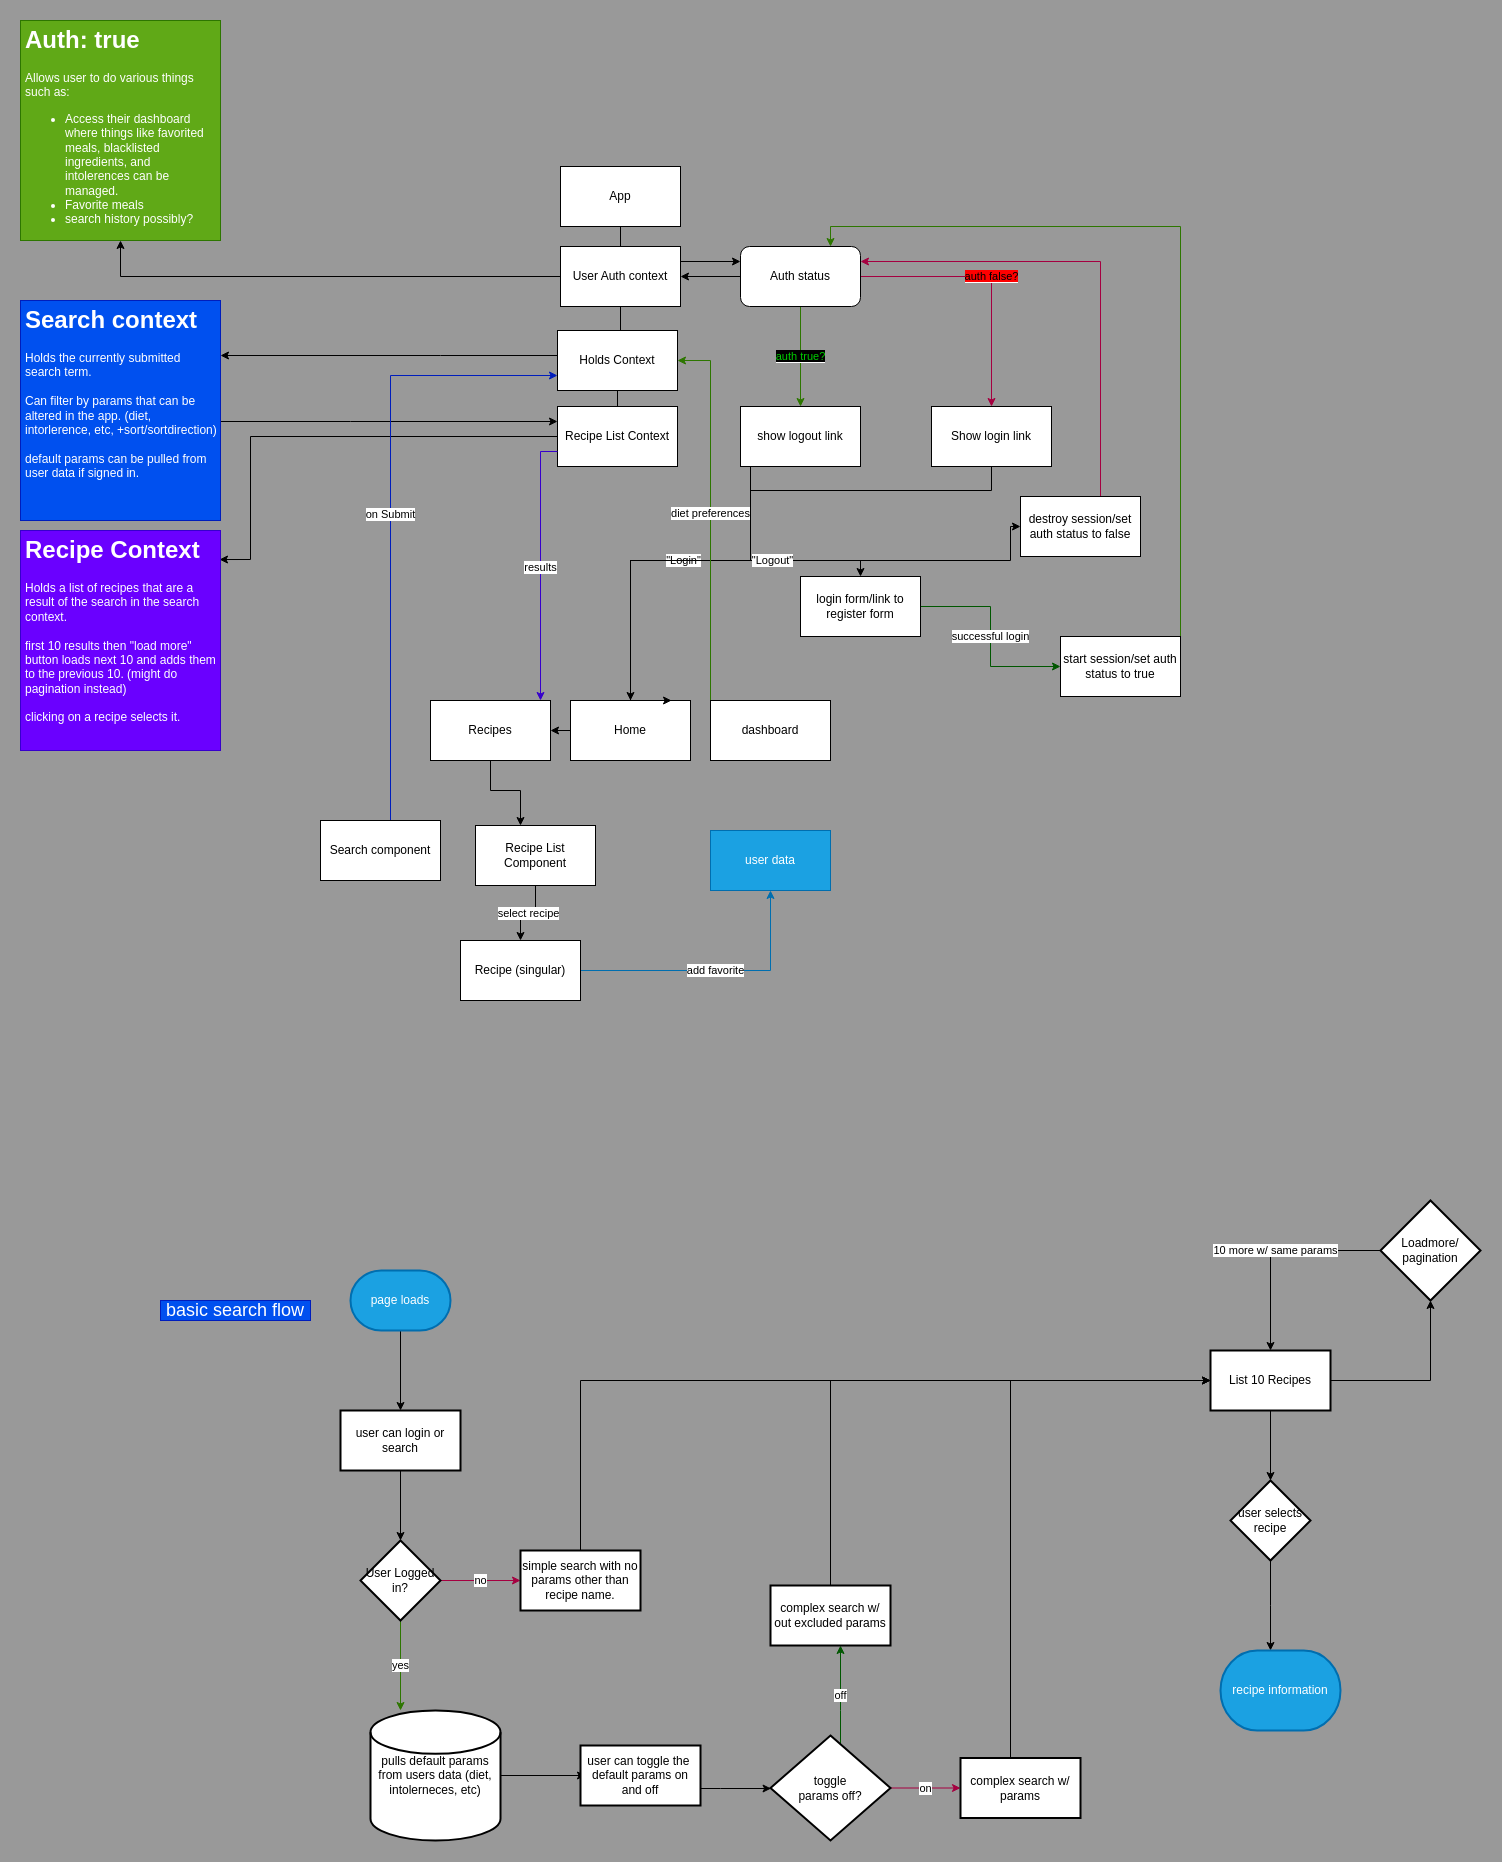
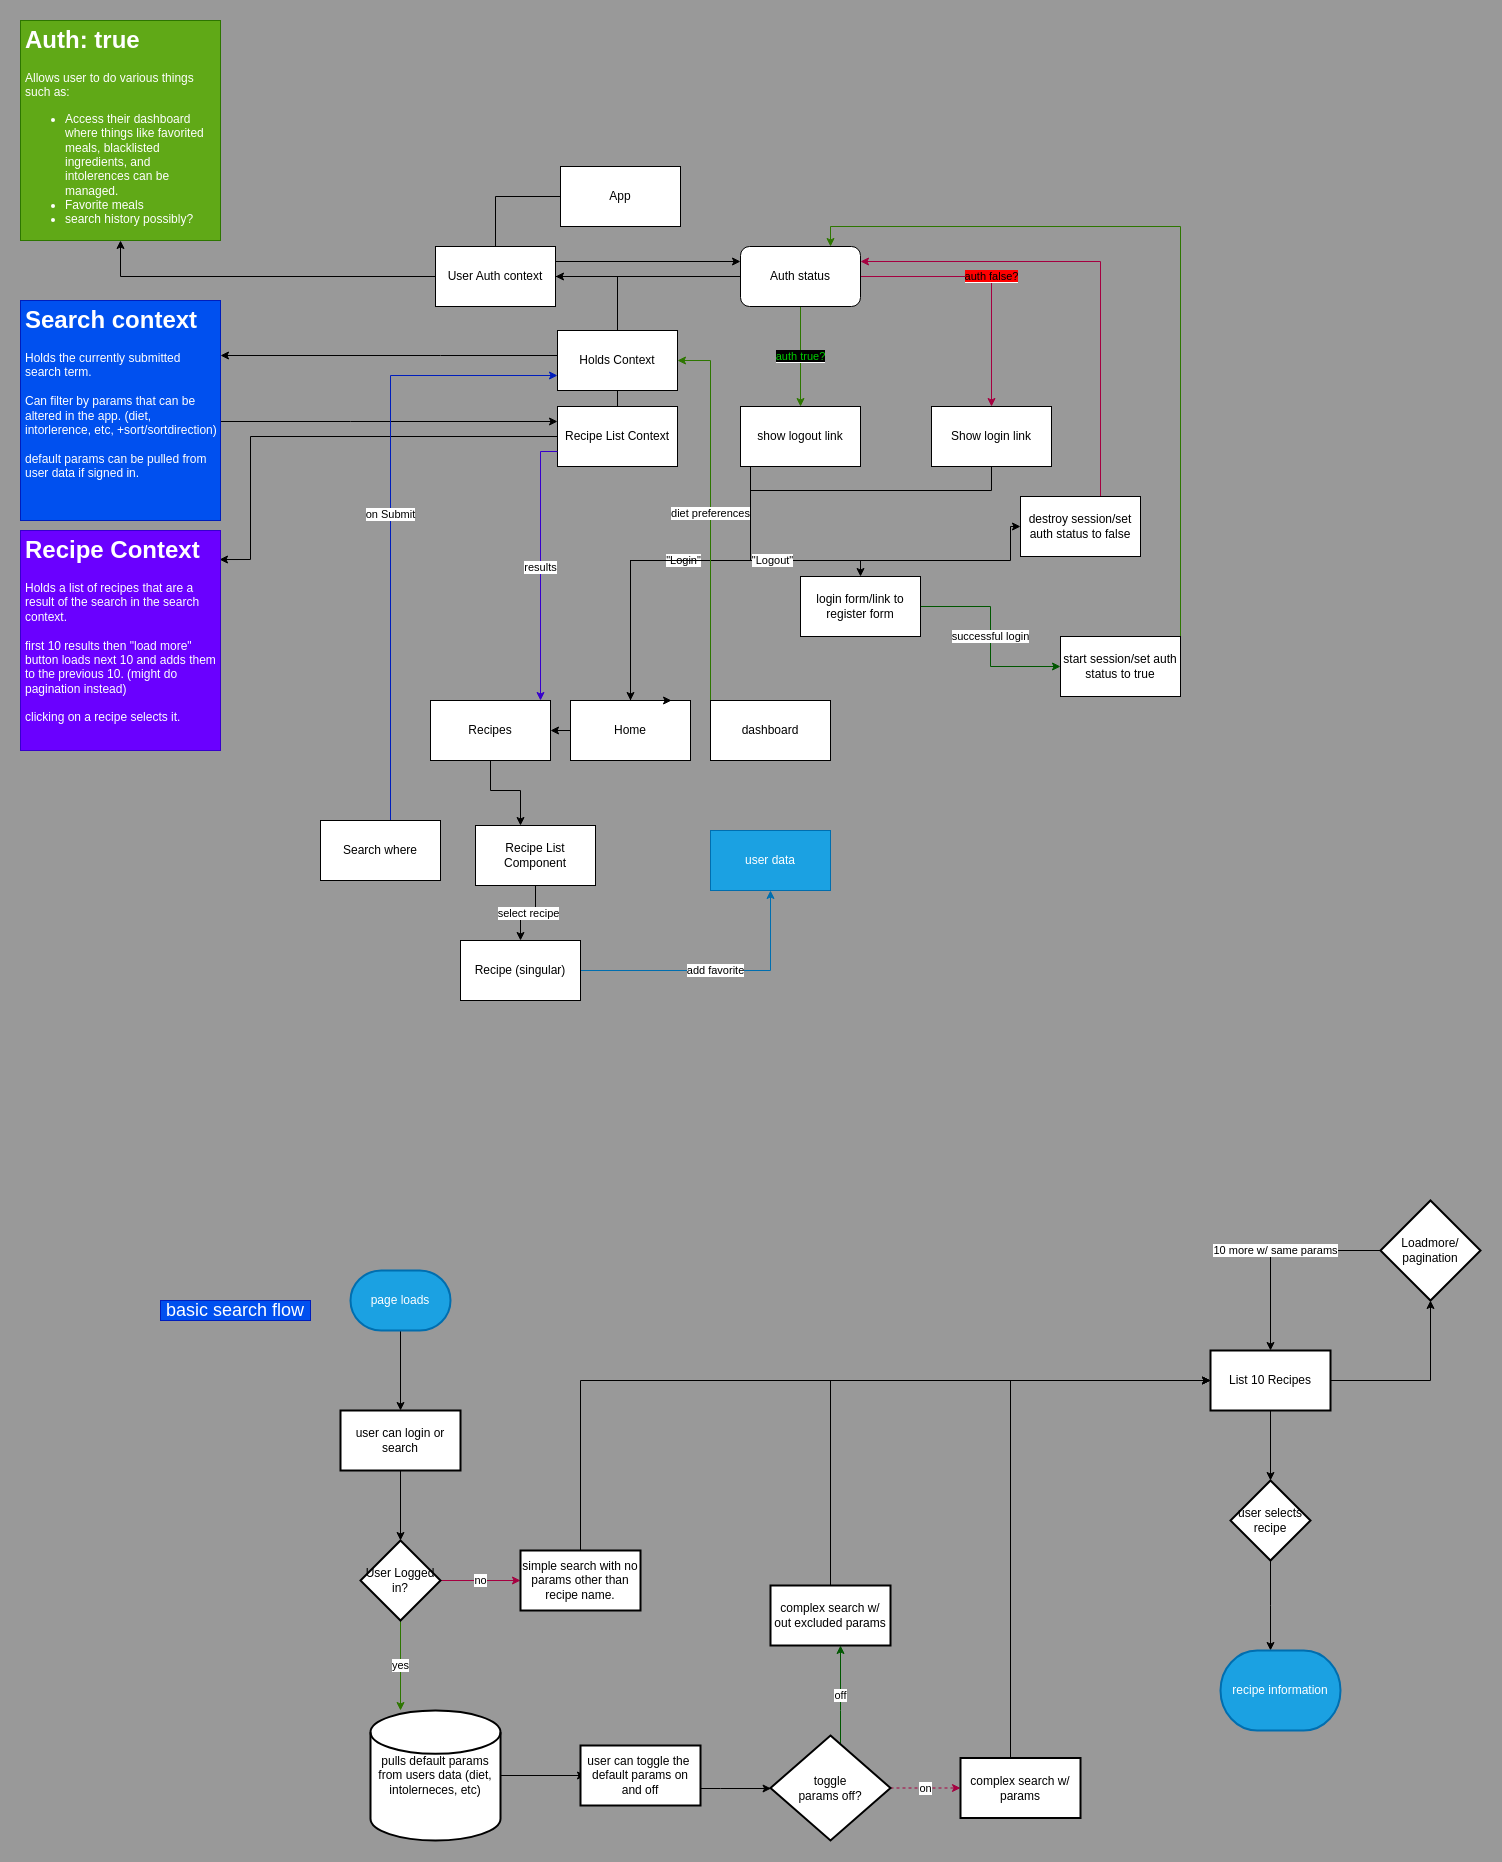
node "User Auth context": moved (621, 277) -> (496, 277)
node "Search component": label "Search component" -> "Search where"
edge "toggle params off?" -> "complex search w/ params": style solid -> dashed
